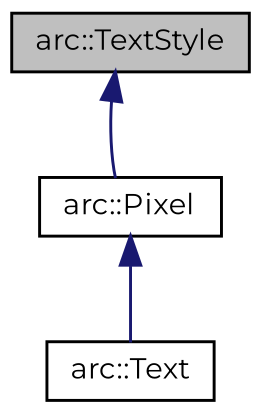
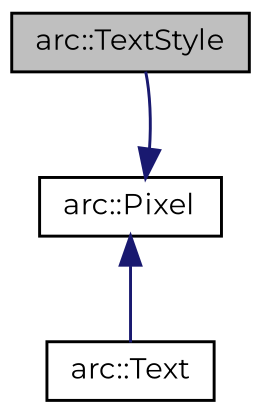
edge "arc::Pixel" -> "arc::TextStyle": reversed
